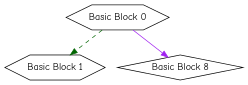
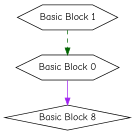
edge "Basic Block 0" -> "Basic Block 1": reversed
